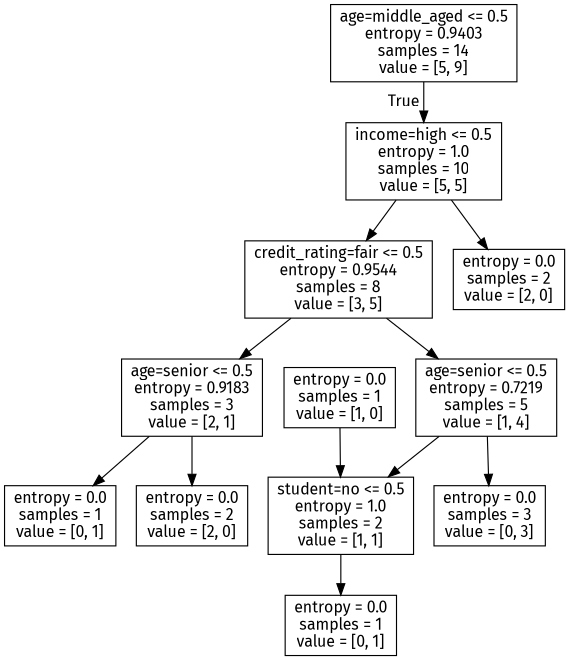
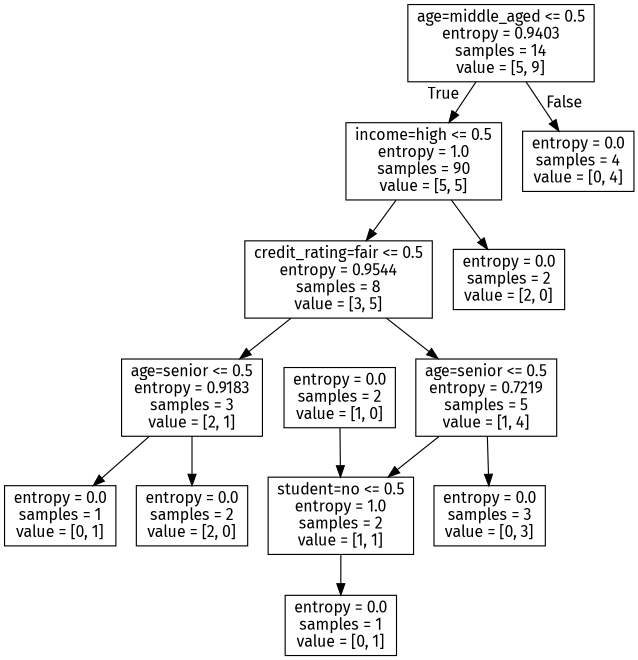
node "income=high <= 0.5 entropy = 1.0 samples = 10 value = [5, 5]": label "income=high <= 0.5 entropy = 1.0 samples = 10 value = [5, 5]" -> "income=high <= 0.5 entropy = 1.0 samples = 90 value = [5, 5]"
node "entropy = 0.0 samples = 4 value = [0, 4]": added
node "entropy = 0.0 samples = 1 value = [1, 0]": label "entropy = 0.0 samples = 1 value = [1, 0]" -> "entropy = 0.0 samples = 2 value = [1, 0]"
